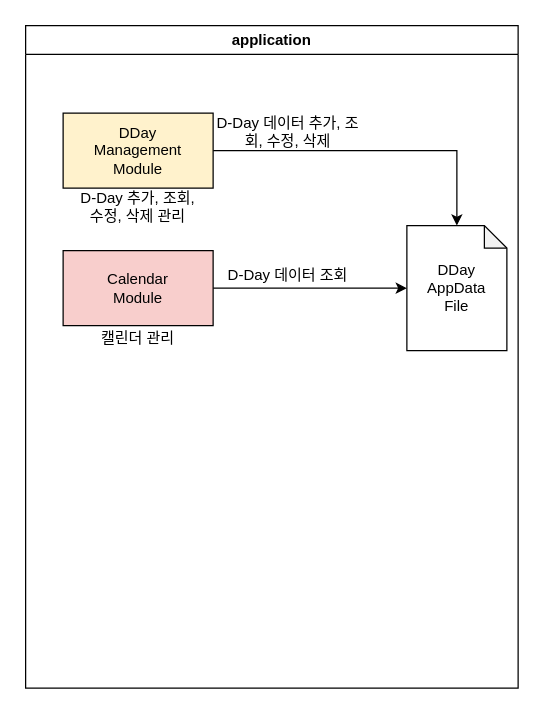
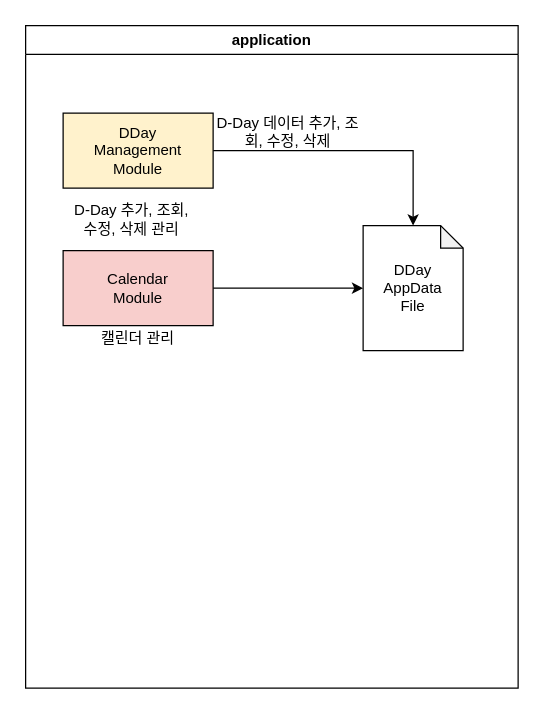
node "D-Day 추가, 조회, 수정, 삭제 관리": moved (138, 207) -> (132, 219)
node "D-Day 데이터 조회": removed
node "DDay AppData File": moved (457, 288) -> (413, 288)
